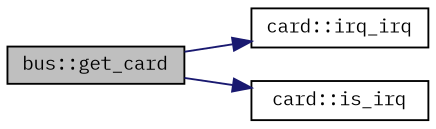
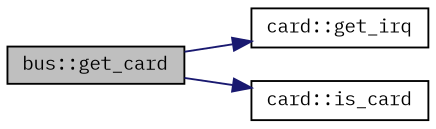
node "card::irq_irq": label "card::irq_irq" -> "card::get_irq"
node "card::is_irq": label "card::is_irq" -> "card::is_card"
